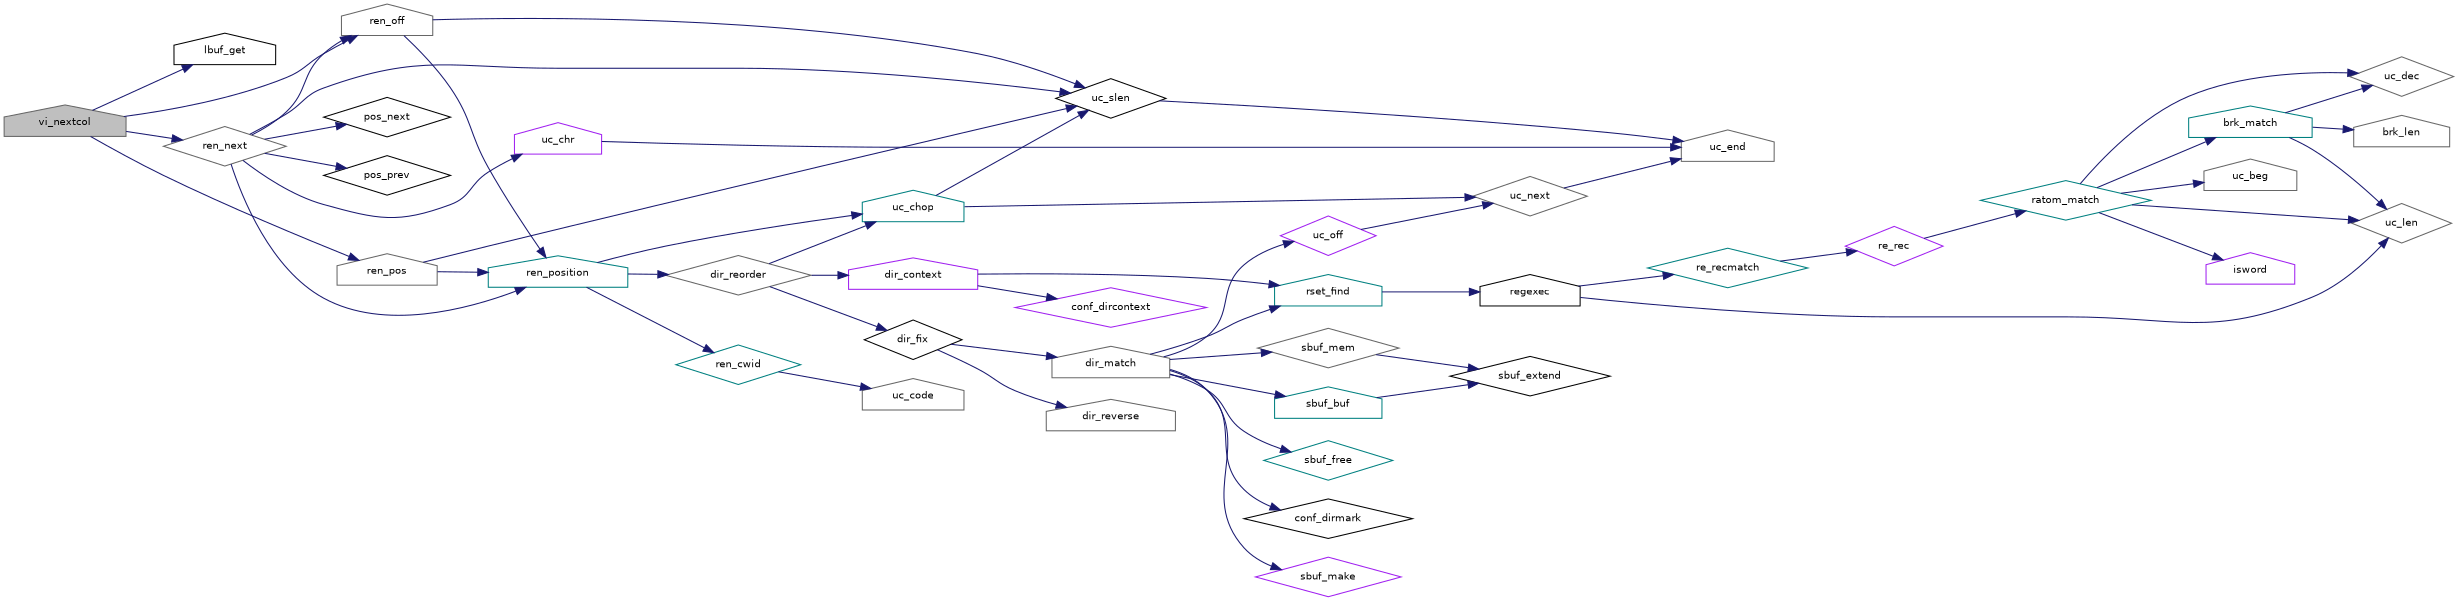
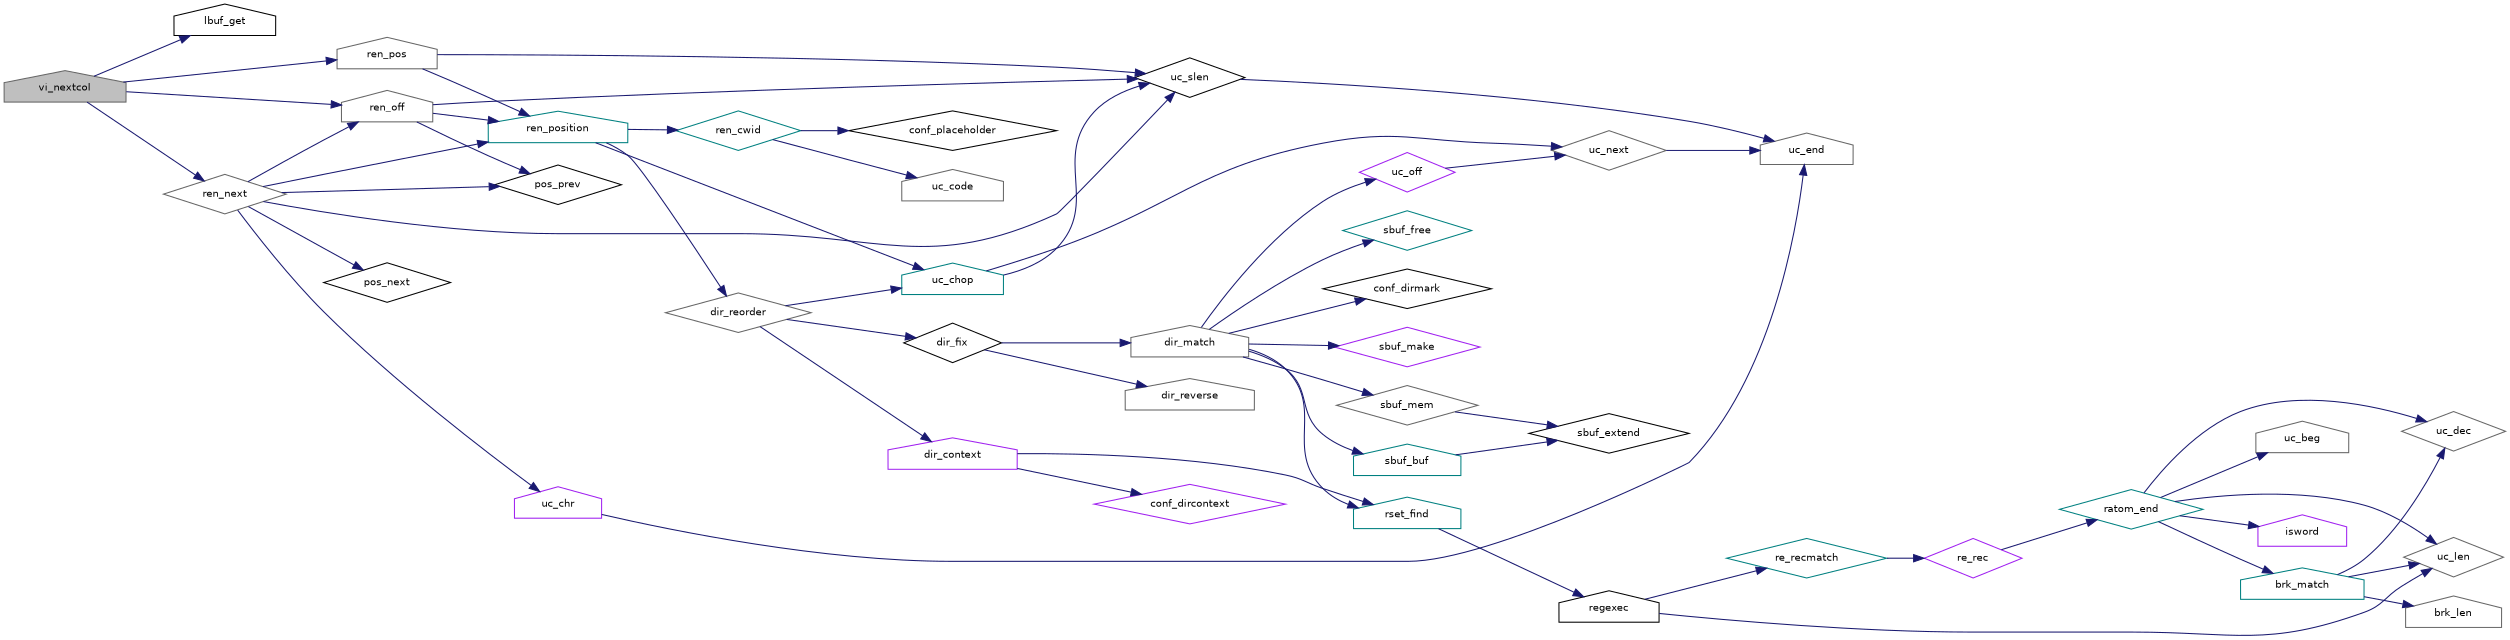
node "conf_placeholder": added
edge "ren_off" -> "pos_prev": added
node "ratom_match": label "ratom_match" -> "ratom_end"
